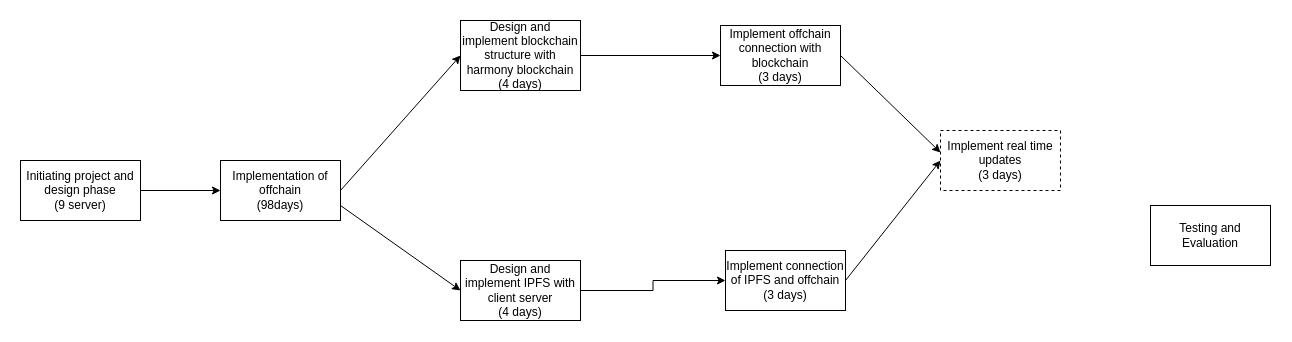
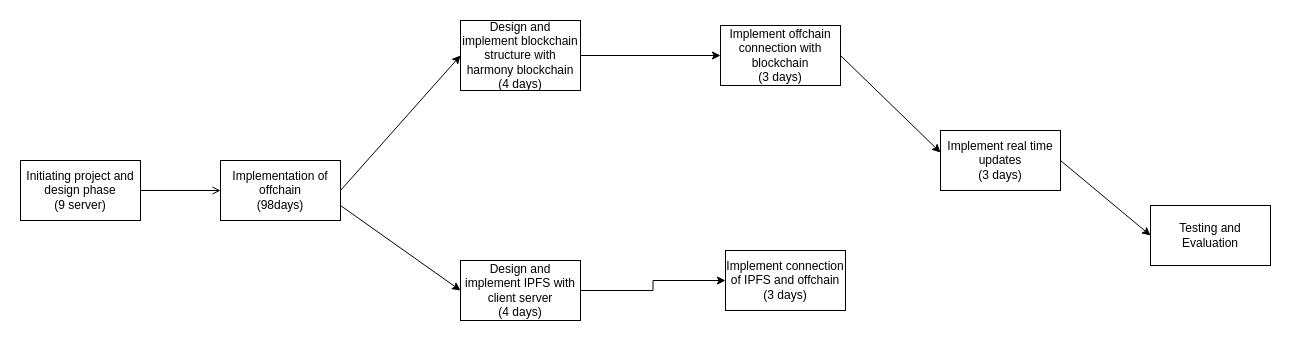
node "Implement real time updates (3 days)": style dashed -> solid
edge "Initiating project and design phase (9 server)" -> "Implementation of offchain (98days)": arrowhead classic -> open
edge "Implement real time updates (3 days)" -> "Testing and Evaluation": added
edge "Implement connection of IPFS and offchain (3 days)" -> "Implement real time updates (3 days)": removed
